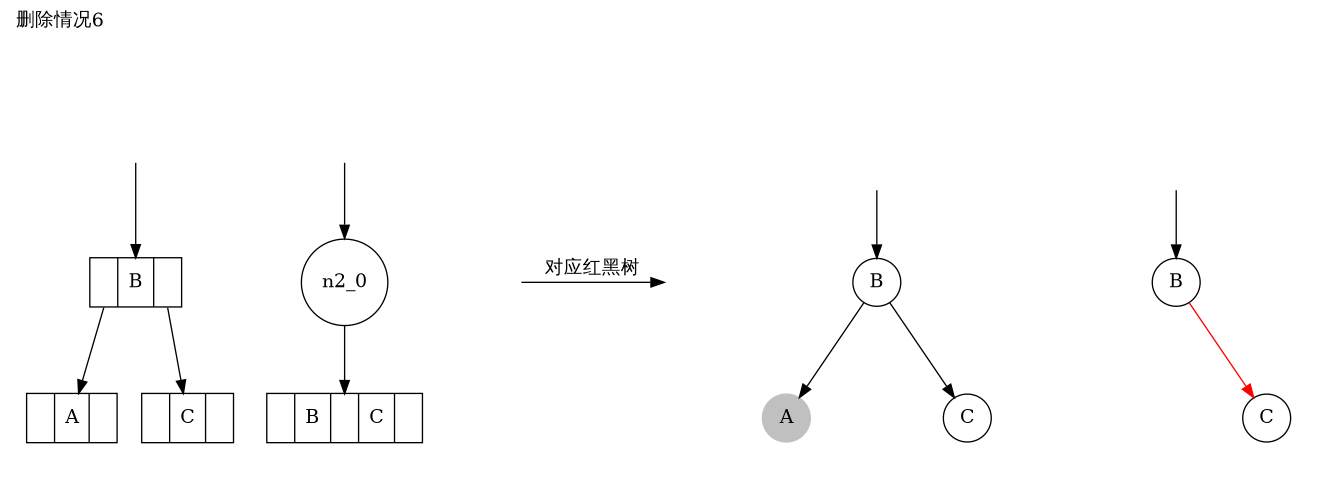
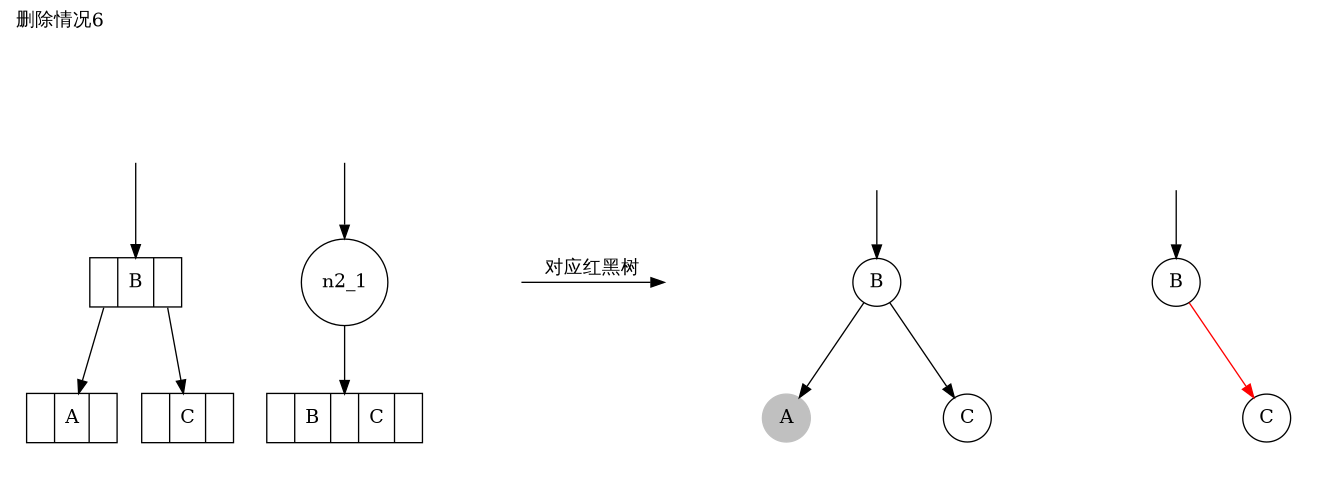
node "n2_0": label "n2_0" -> "n2_1"
